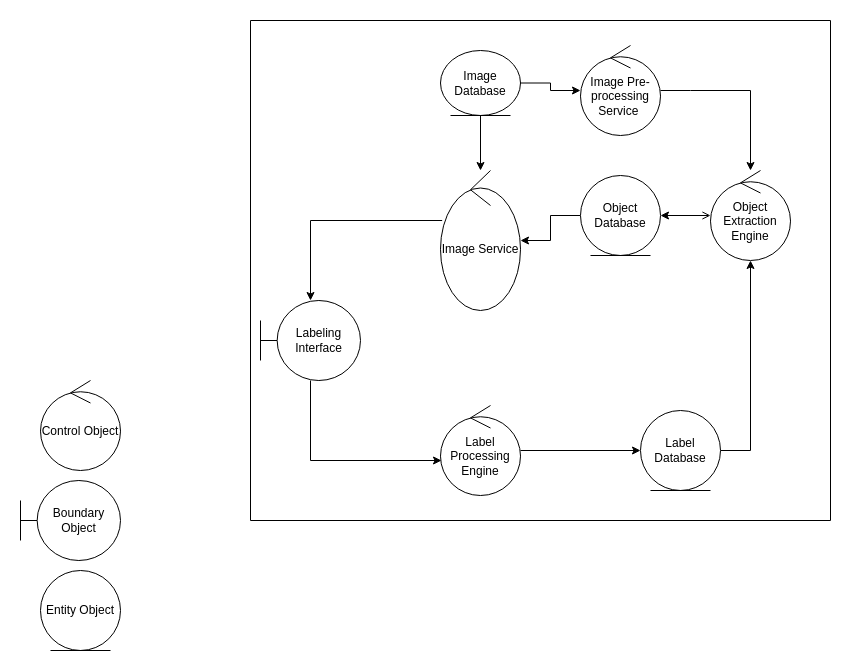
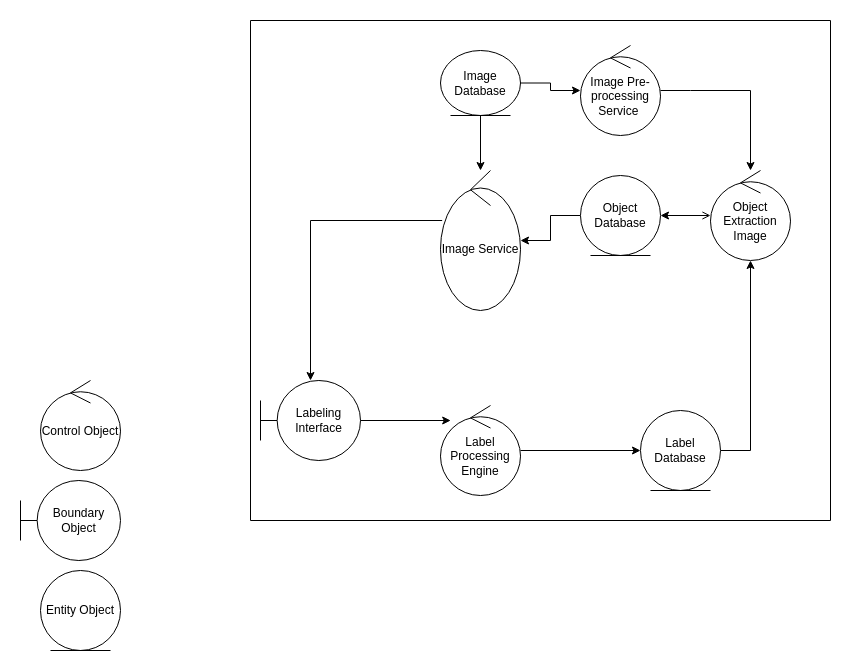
node "Object Extraction Engine": label "Object Extraction Engine" -> "Object Extraction Image"
node "Labeling Interface": moved (311, 341) -> (311, 421)
